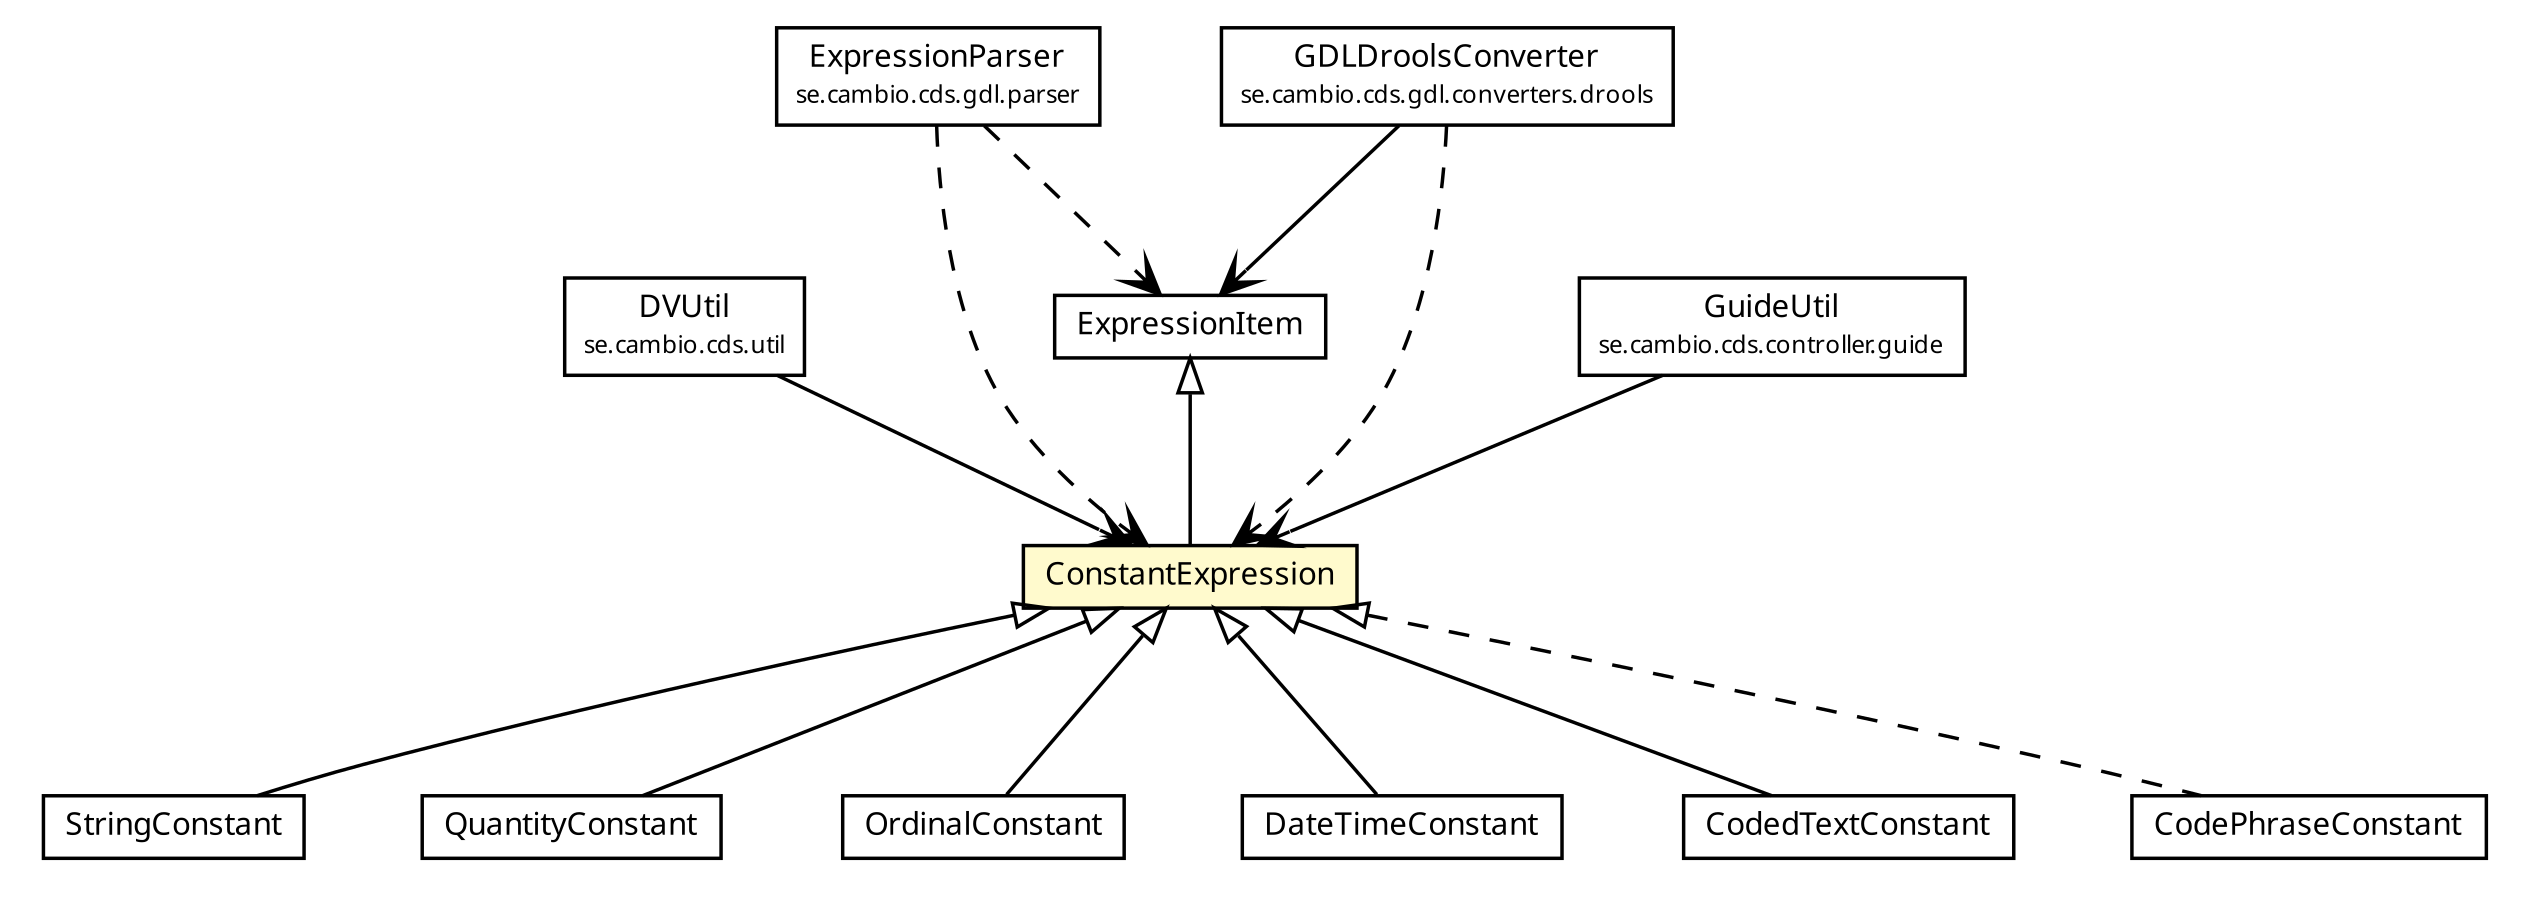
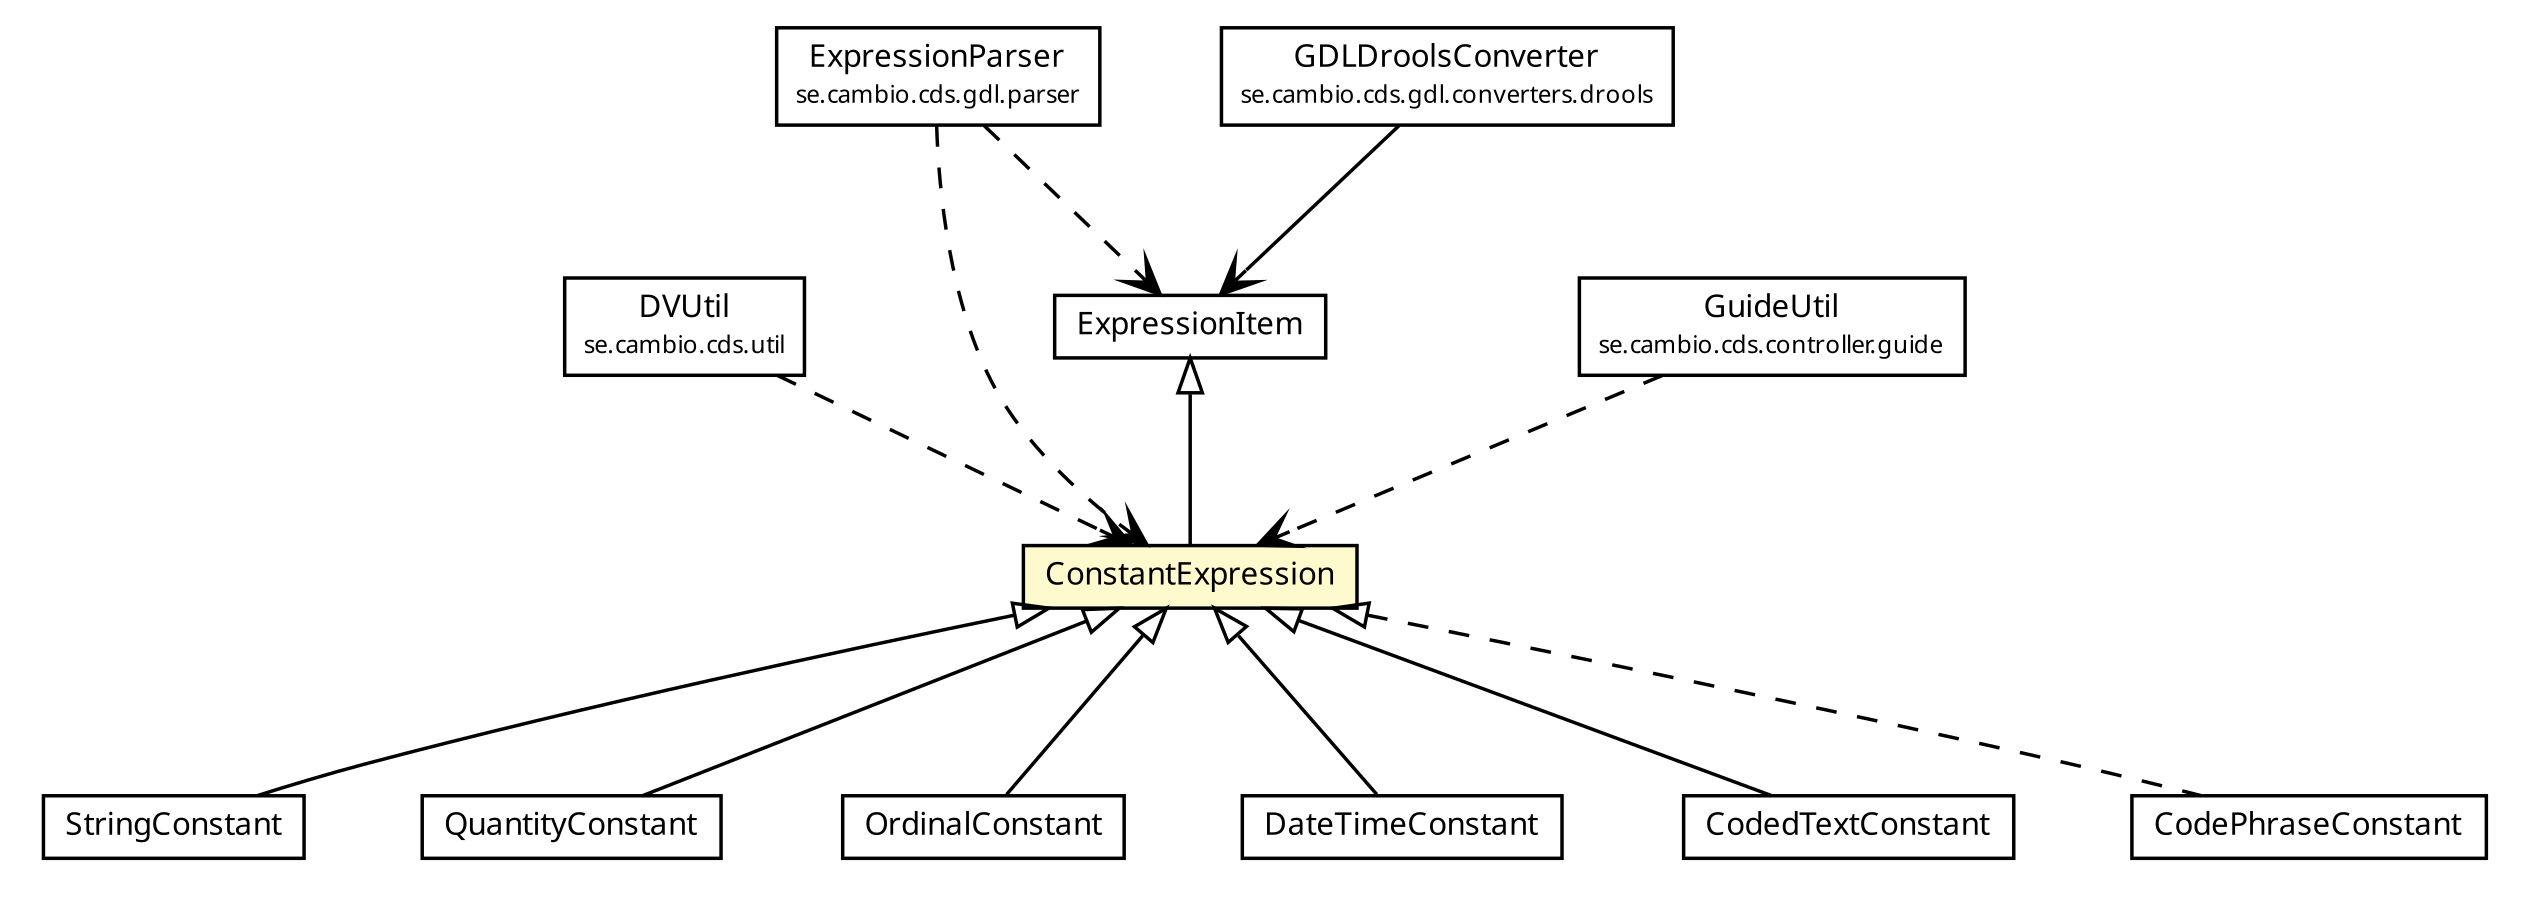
edge "GDLDroolsConverter" -> "ConstantExpression": removed
edge "DVUtil" -> "ConstantExpression": style solid -> dashed
edge "GuideUtil" -> "ConstantExpression": style solid -> dashed
